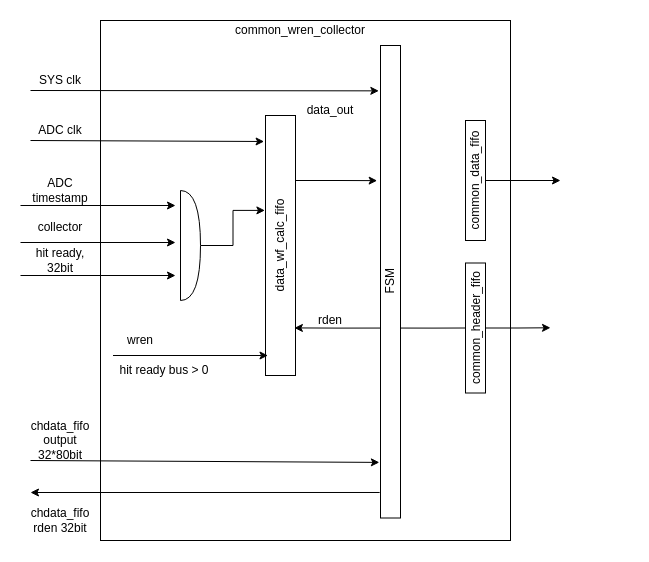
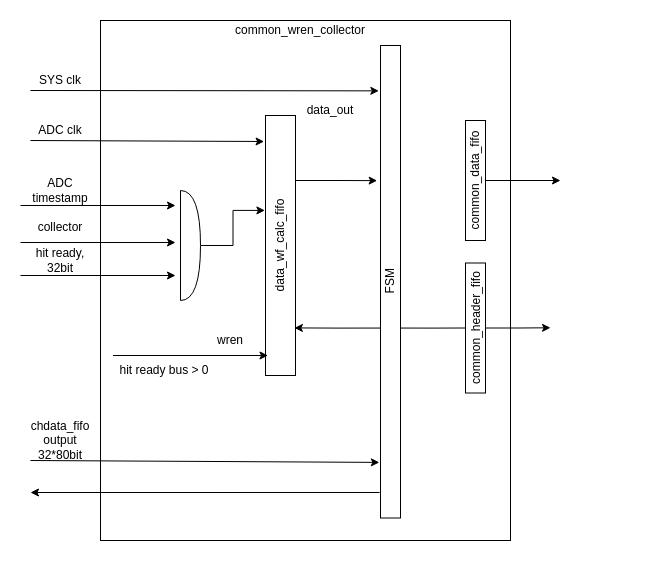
node "rden": removed
node "wren": moved (141, 341) -> (231, 341)
node "chdata_fifo rden 32bit": removed
